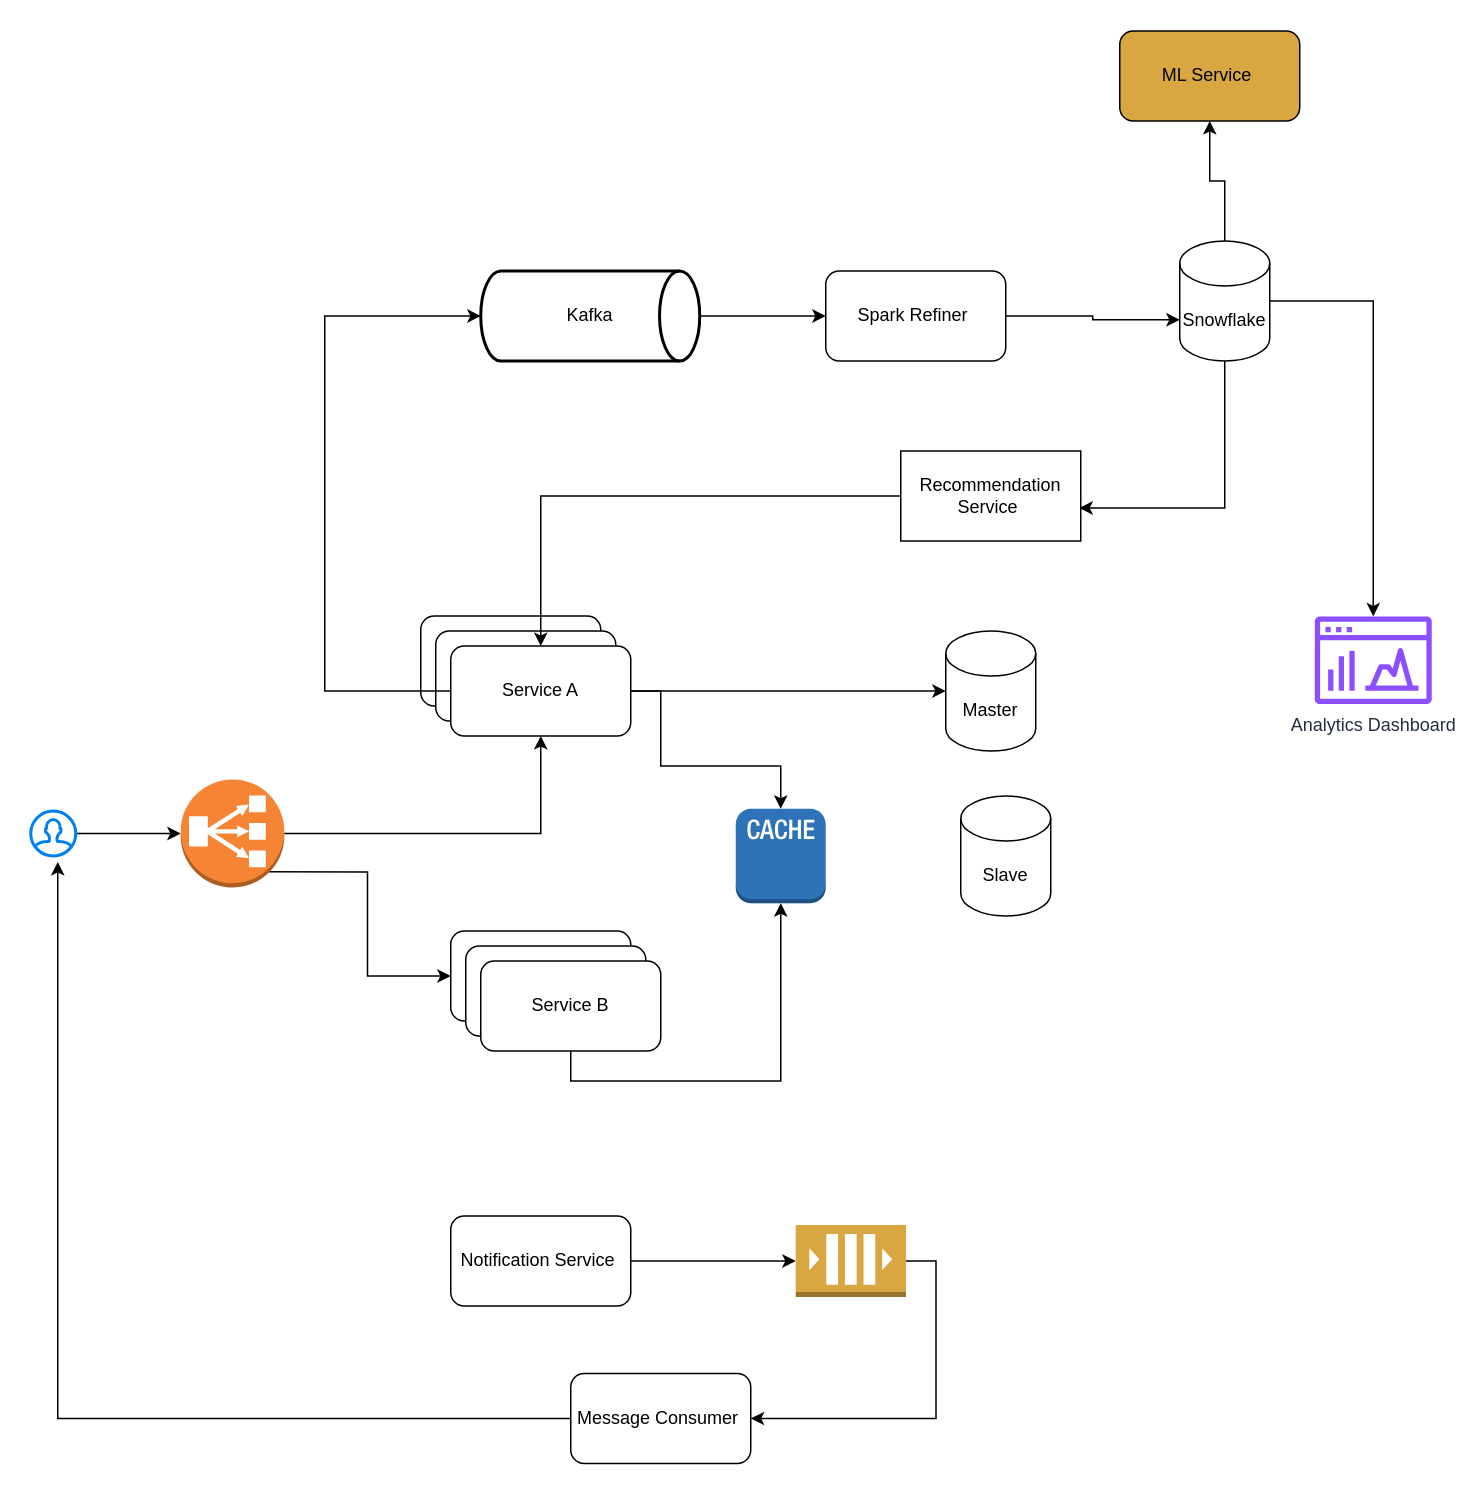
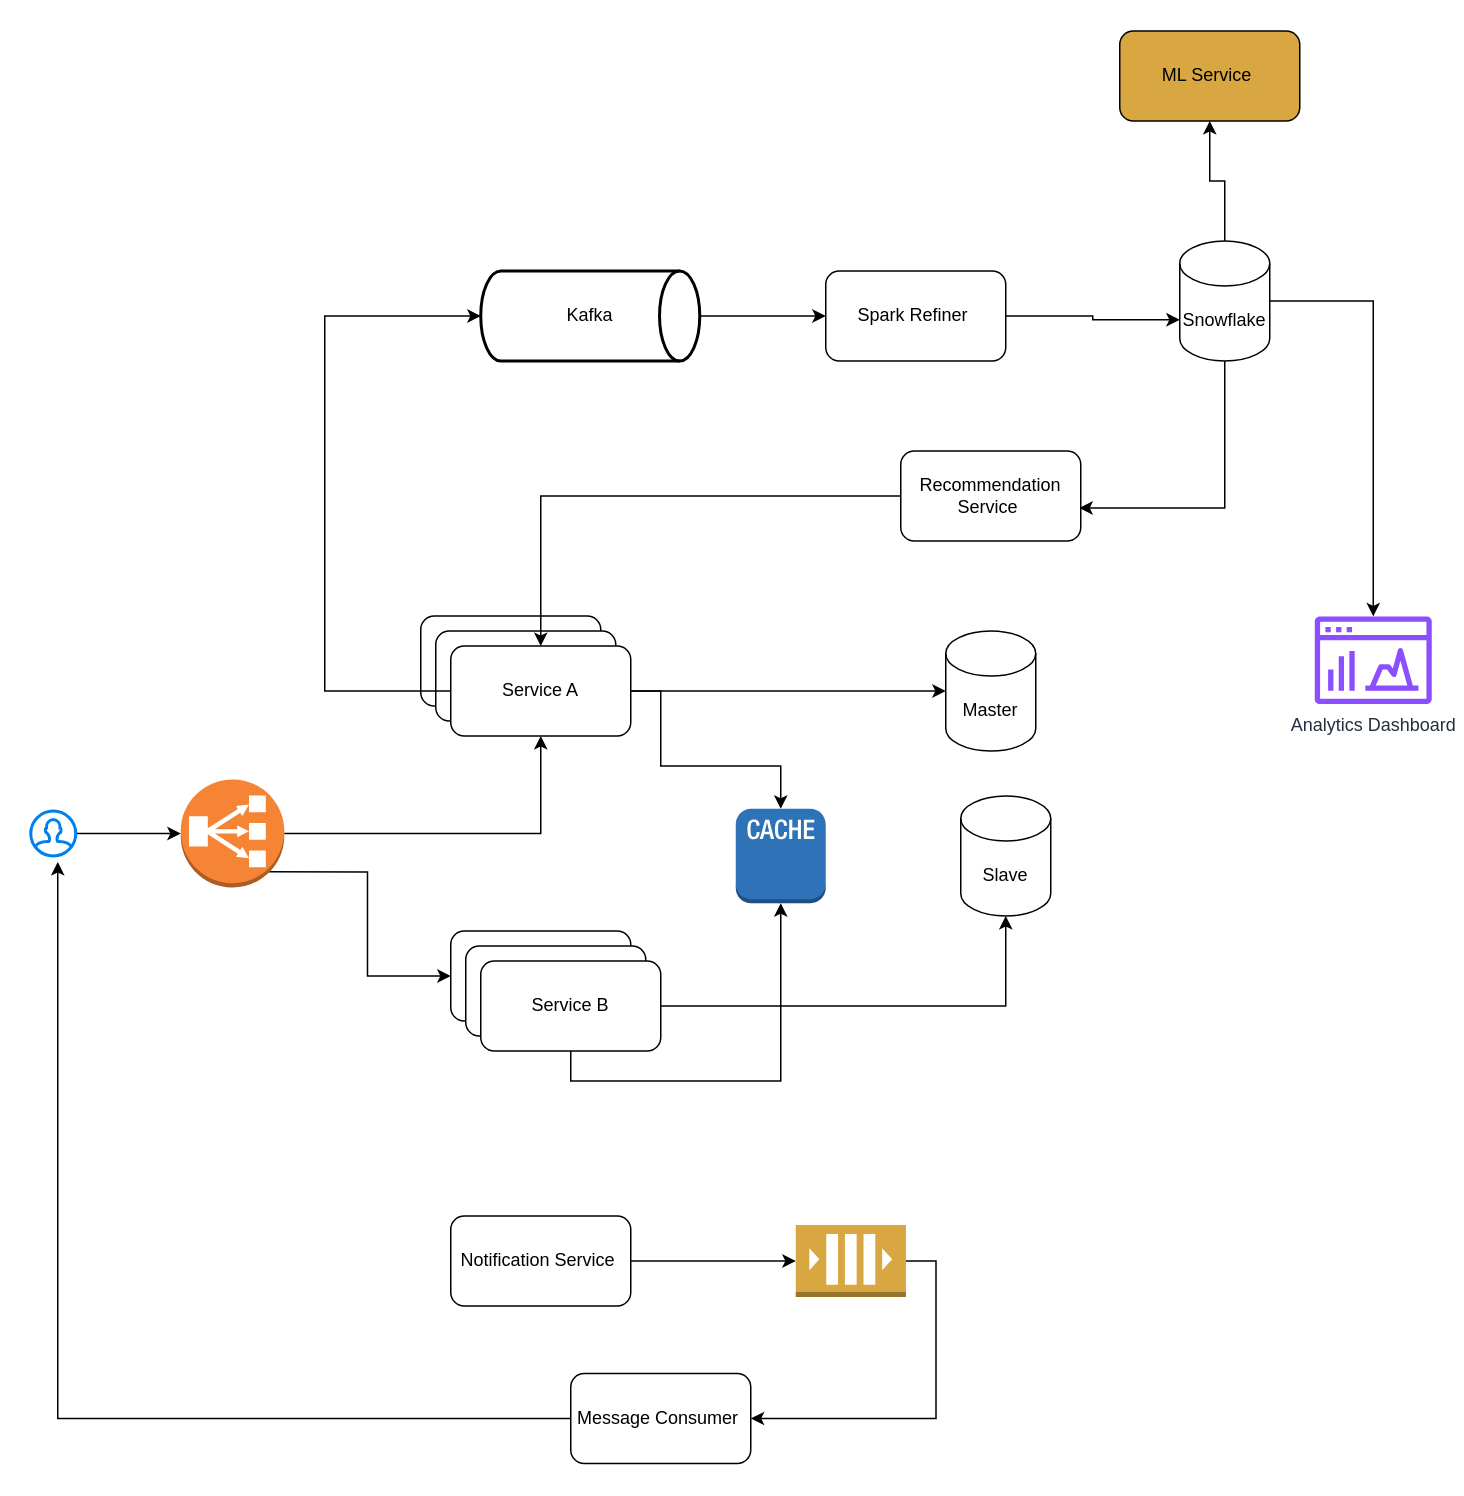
node "Recommendation Service": shape rectangle -> rounded rectangle
edge "Service B" -> "Slave": added
